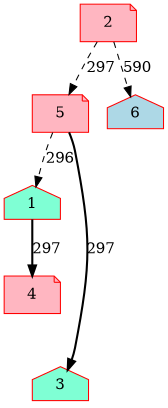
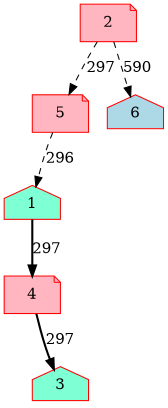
edge "5" -> "3": now "4" -> "3"
